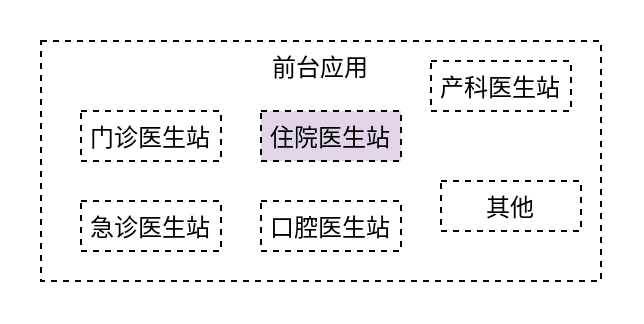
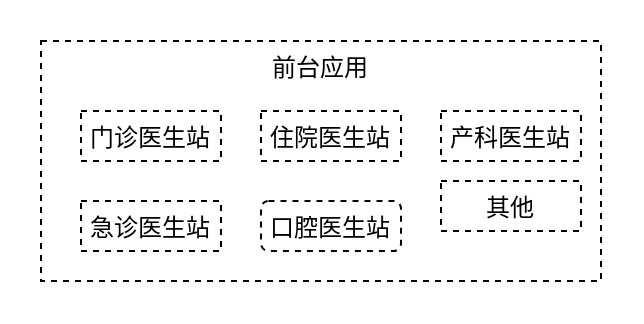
node "产科医生站": moved (501, 86) -> (511, 136)
node "住院医生站": fillcolor #e1d5e7 -> #ffffff
node "口腔医生站": shape rectangle -> rounded rectangle
